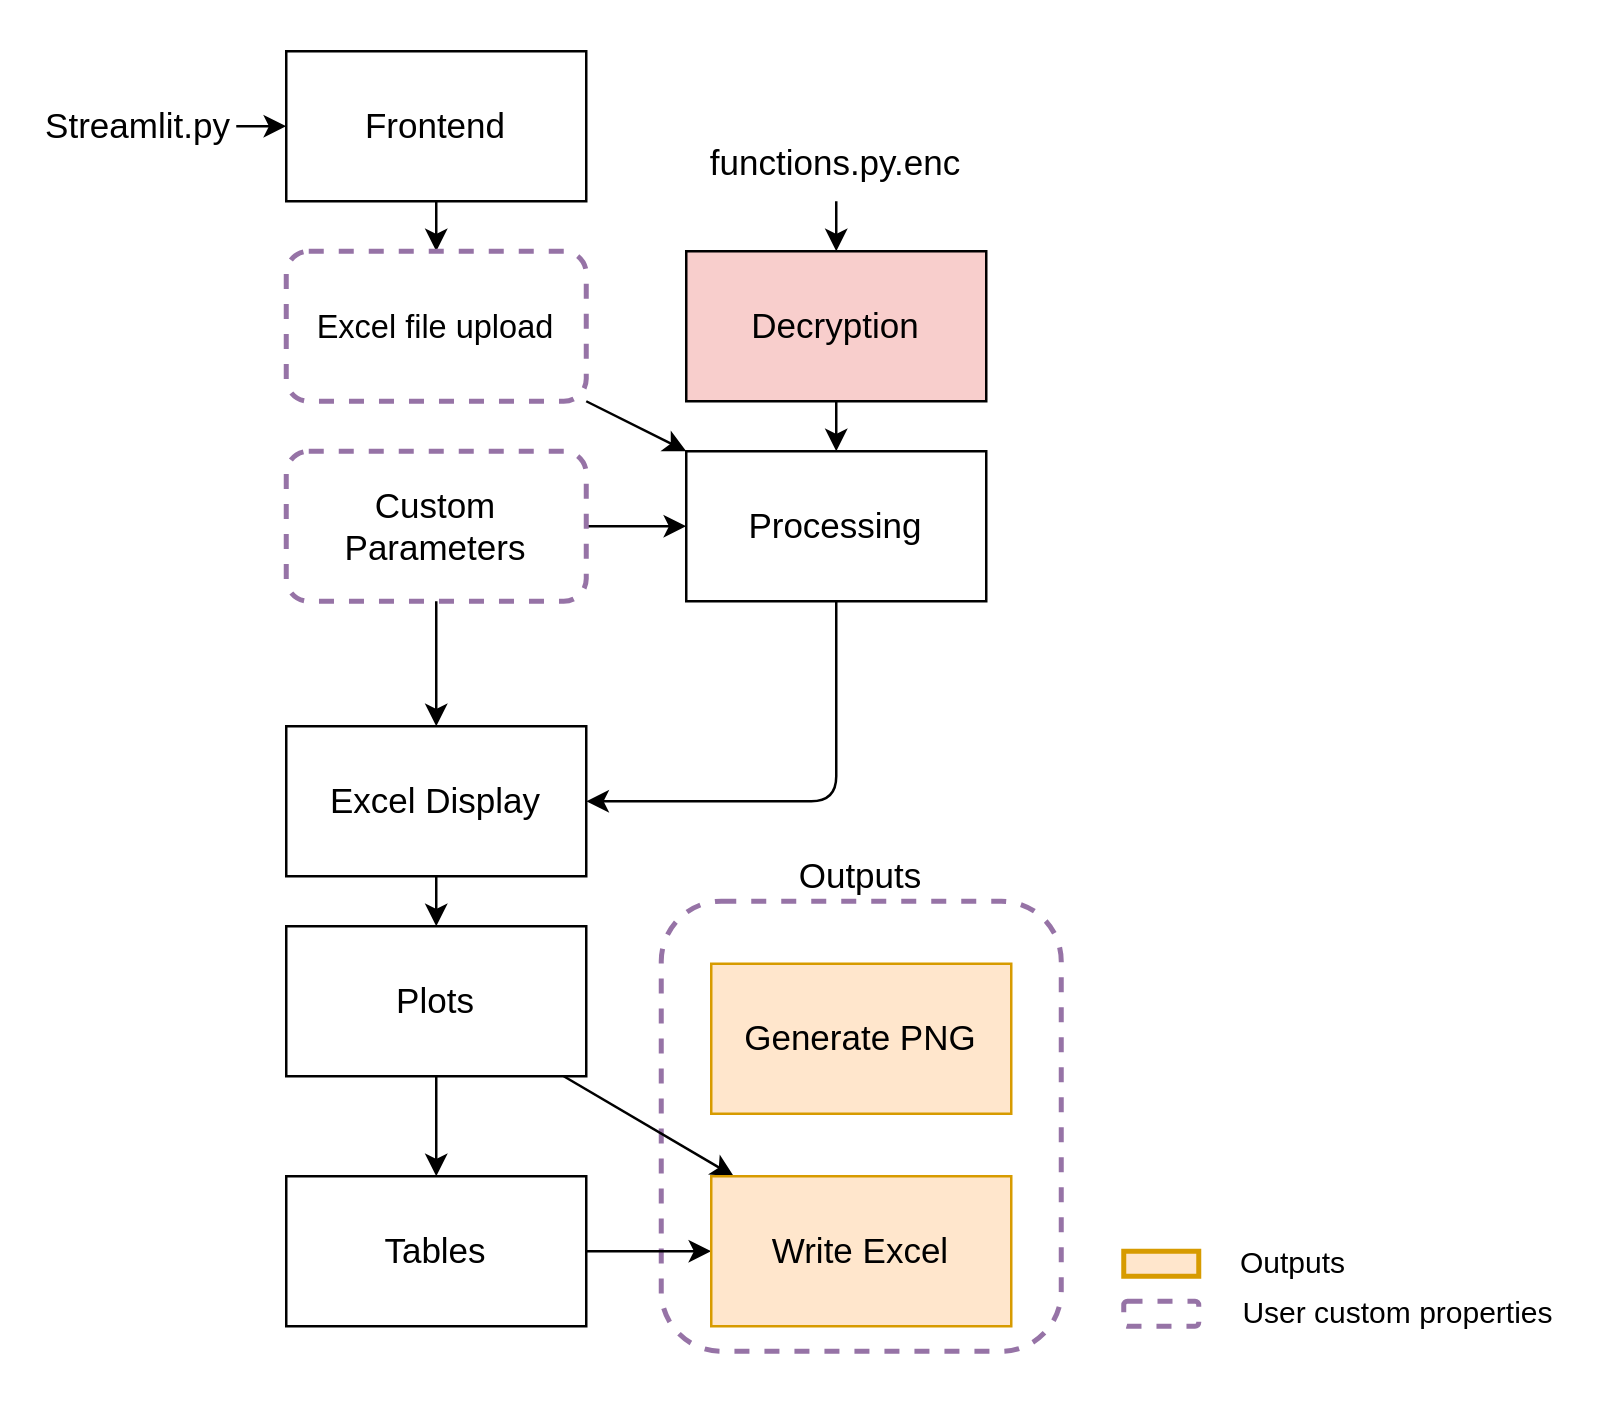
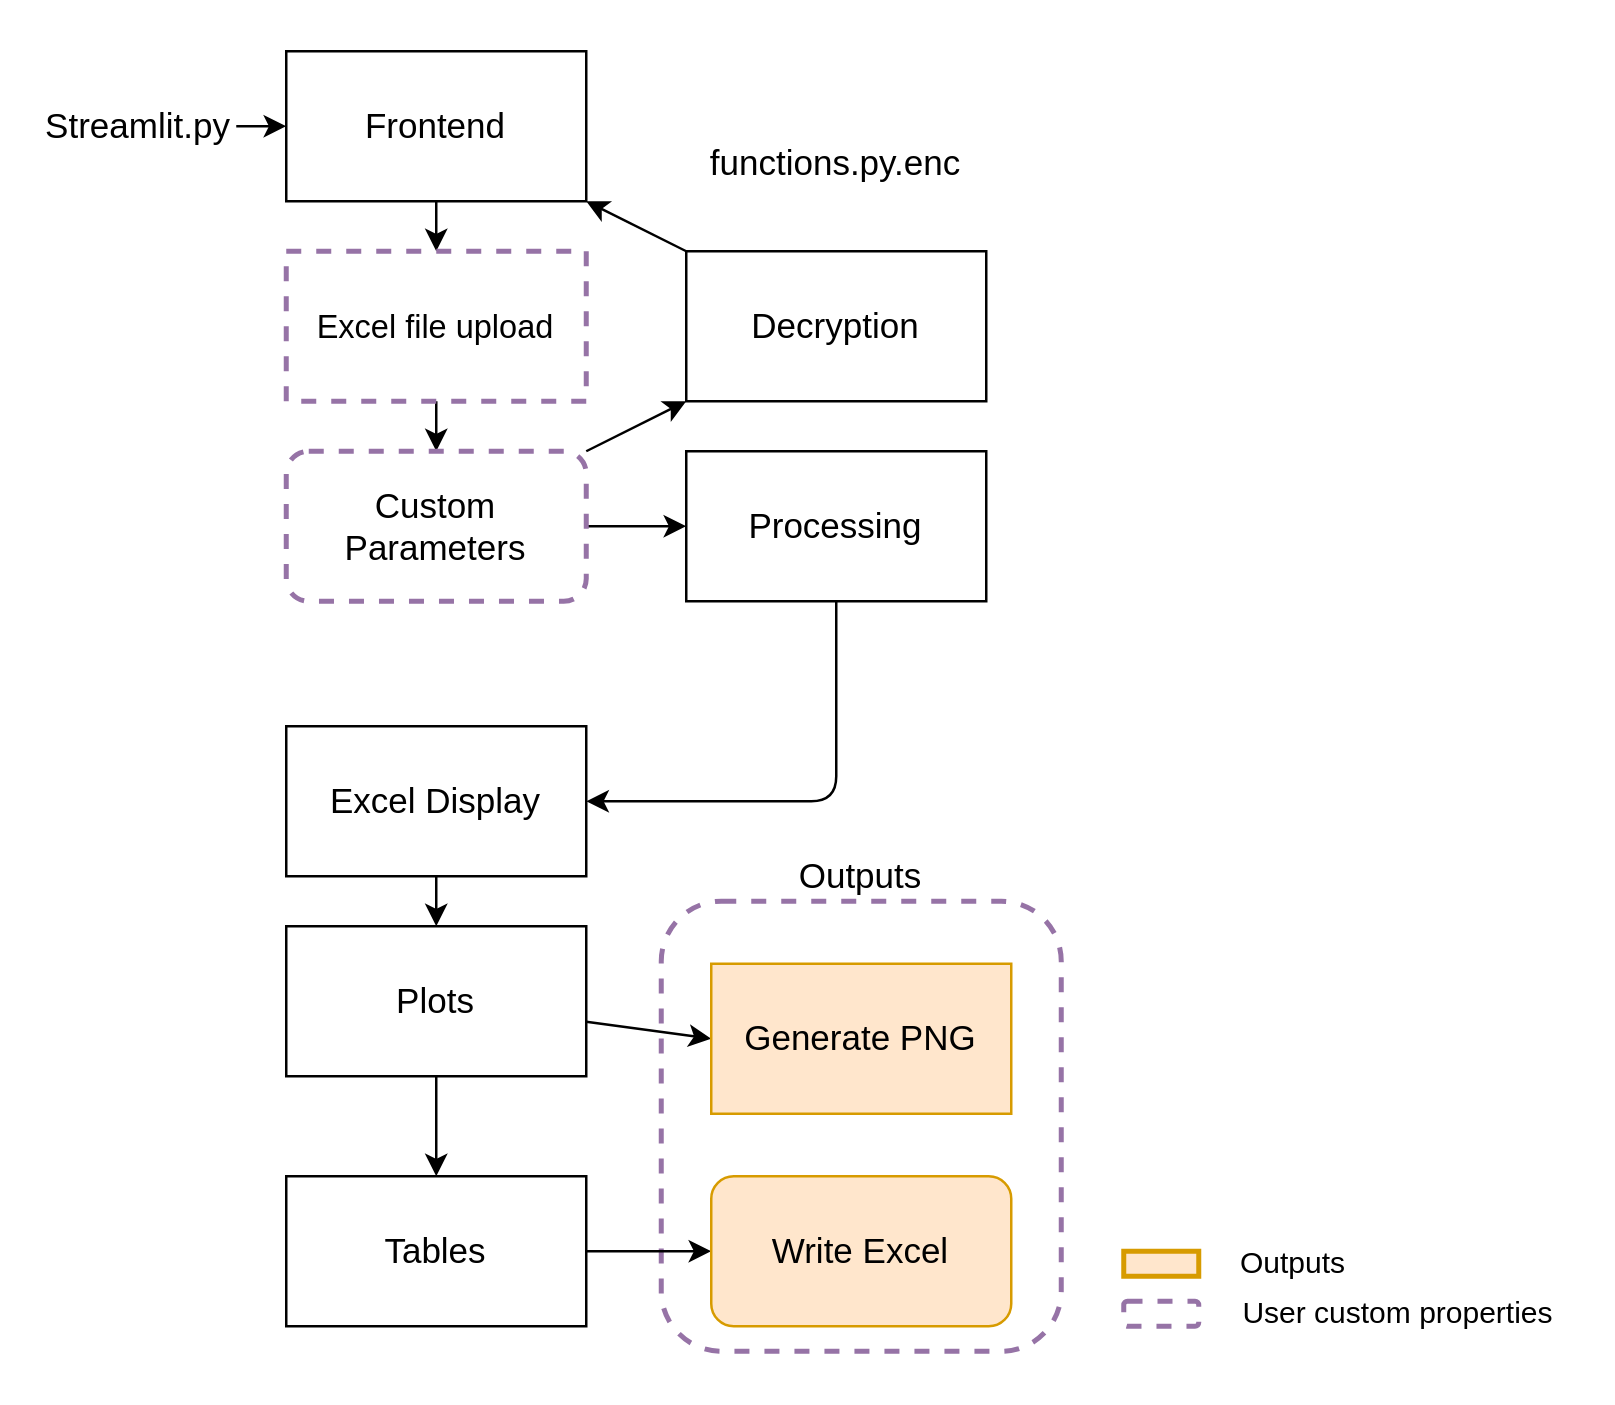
edge "functions.py.enc" -> "Decryption": removed
node "Excel file upload": shape rounded rectangle -> rectangle
node "Decryption": fillcolor #f8cecc -> #ffffff
edge "Excel file upload" -> "Processing": now "Excel file upload" -> "Custom Parameters"
edge "Decryption" -> "Processing": now "Decryption" -> "Frontend"
edge "Custom Parameters" -> "Excel Display": now "Custom Parameters" -> "Decryption"
edge "Plots" -> "Write Excel": now "Plots" -> "Generate PNG"
node "Write Excel": shape rectangle -> rounded rectangle
